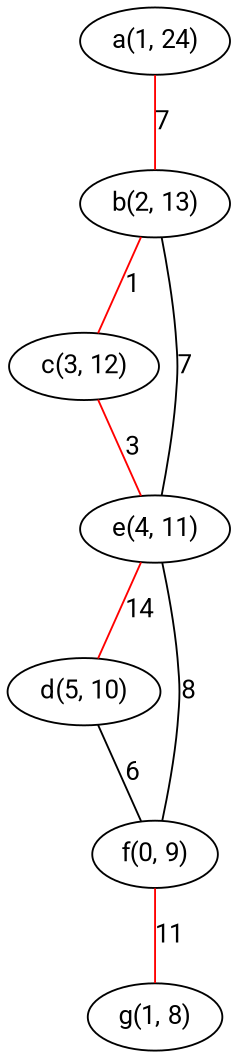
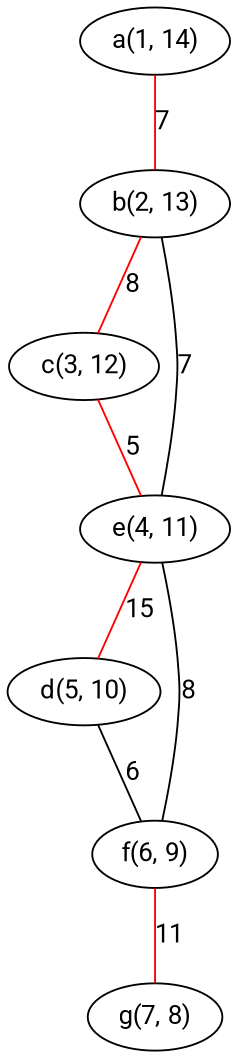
node "a(1, 24)": label "a(1, 24)" -> "a(1, 14)"
edge "b(2, 13)" -- "c(3, 12)": label "1" -> "8"
edge "c(3, 12)" -- "e(4, 11)": label "3" -> "5"
edge "e(4, 11)" -- "d(5, 10)": label "14" -> "15"
node "f(0, 9)": label "f(0, 9)" -> "f(6, 9)"
node "g(1, 8)": label "g(1, 8)" -> "g(7, 8)"
